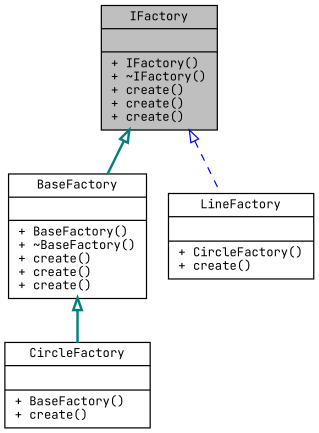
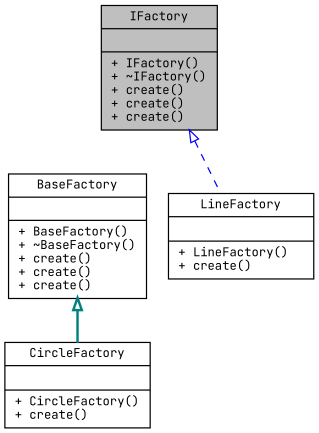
edge "BaseFactory" -> "IFactory": removed
node "LineFactory": text "+ CircleFactory()" -> "+ LineFactory()"
node "CircleFactory": text "+ BaseFactory()" -> "+ CircleFactory()"
